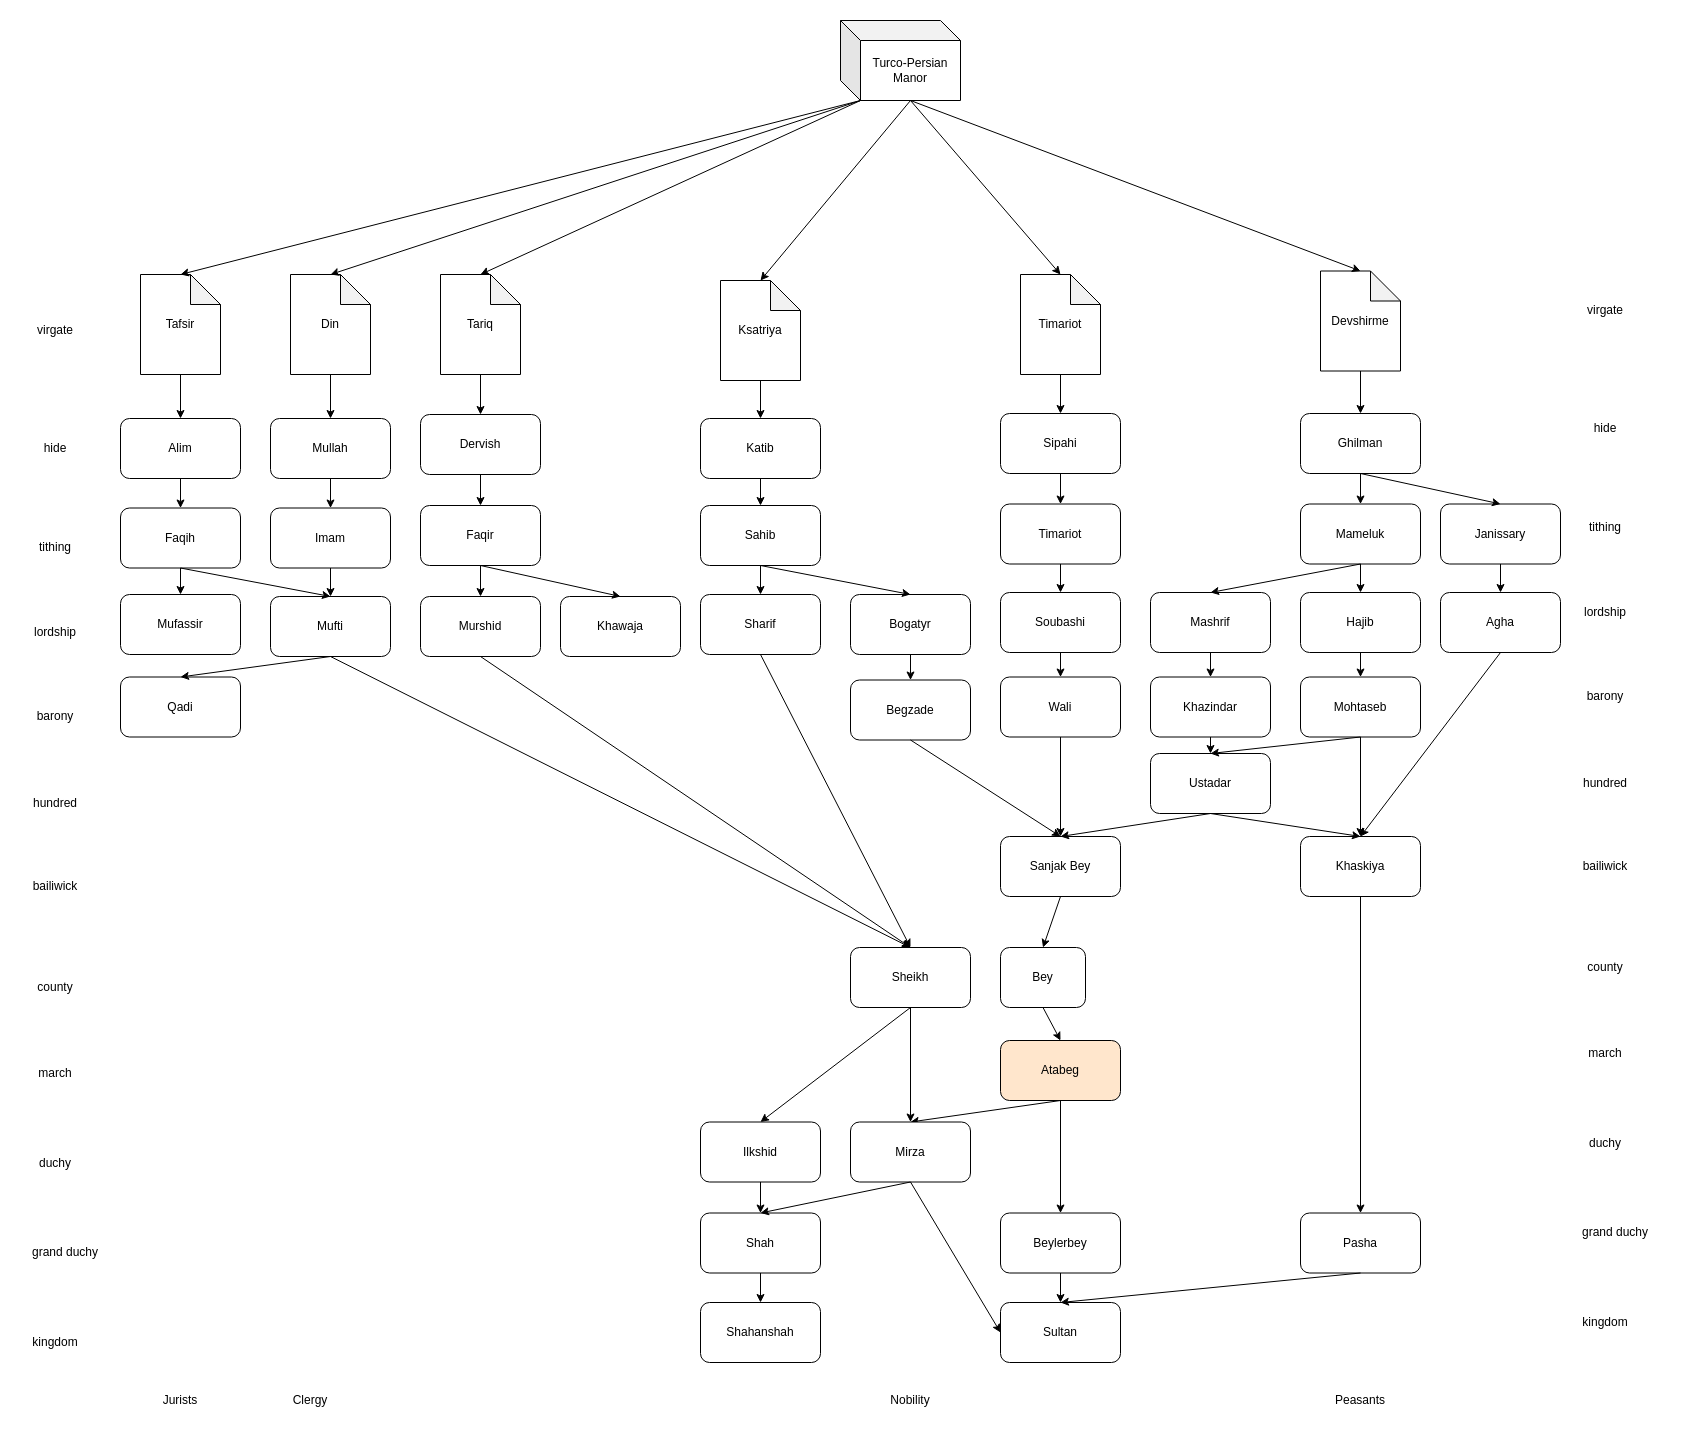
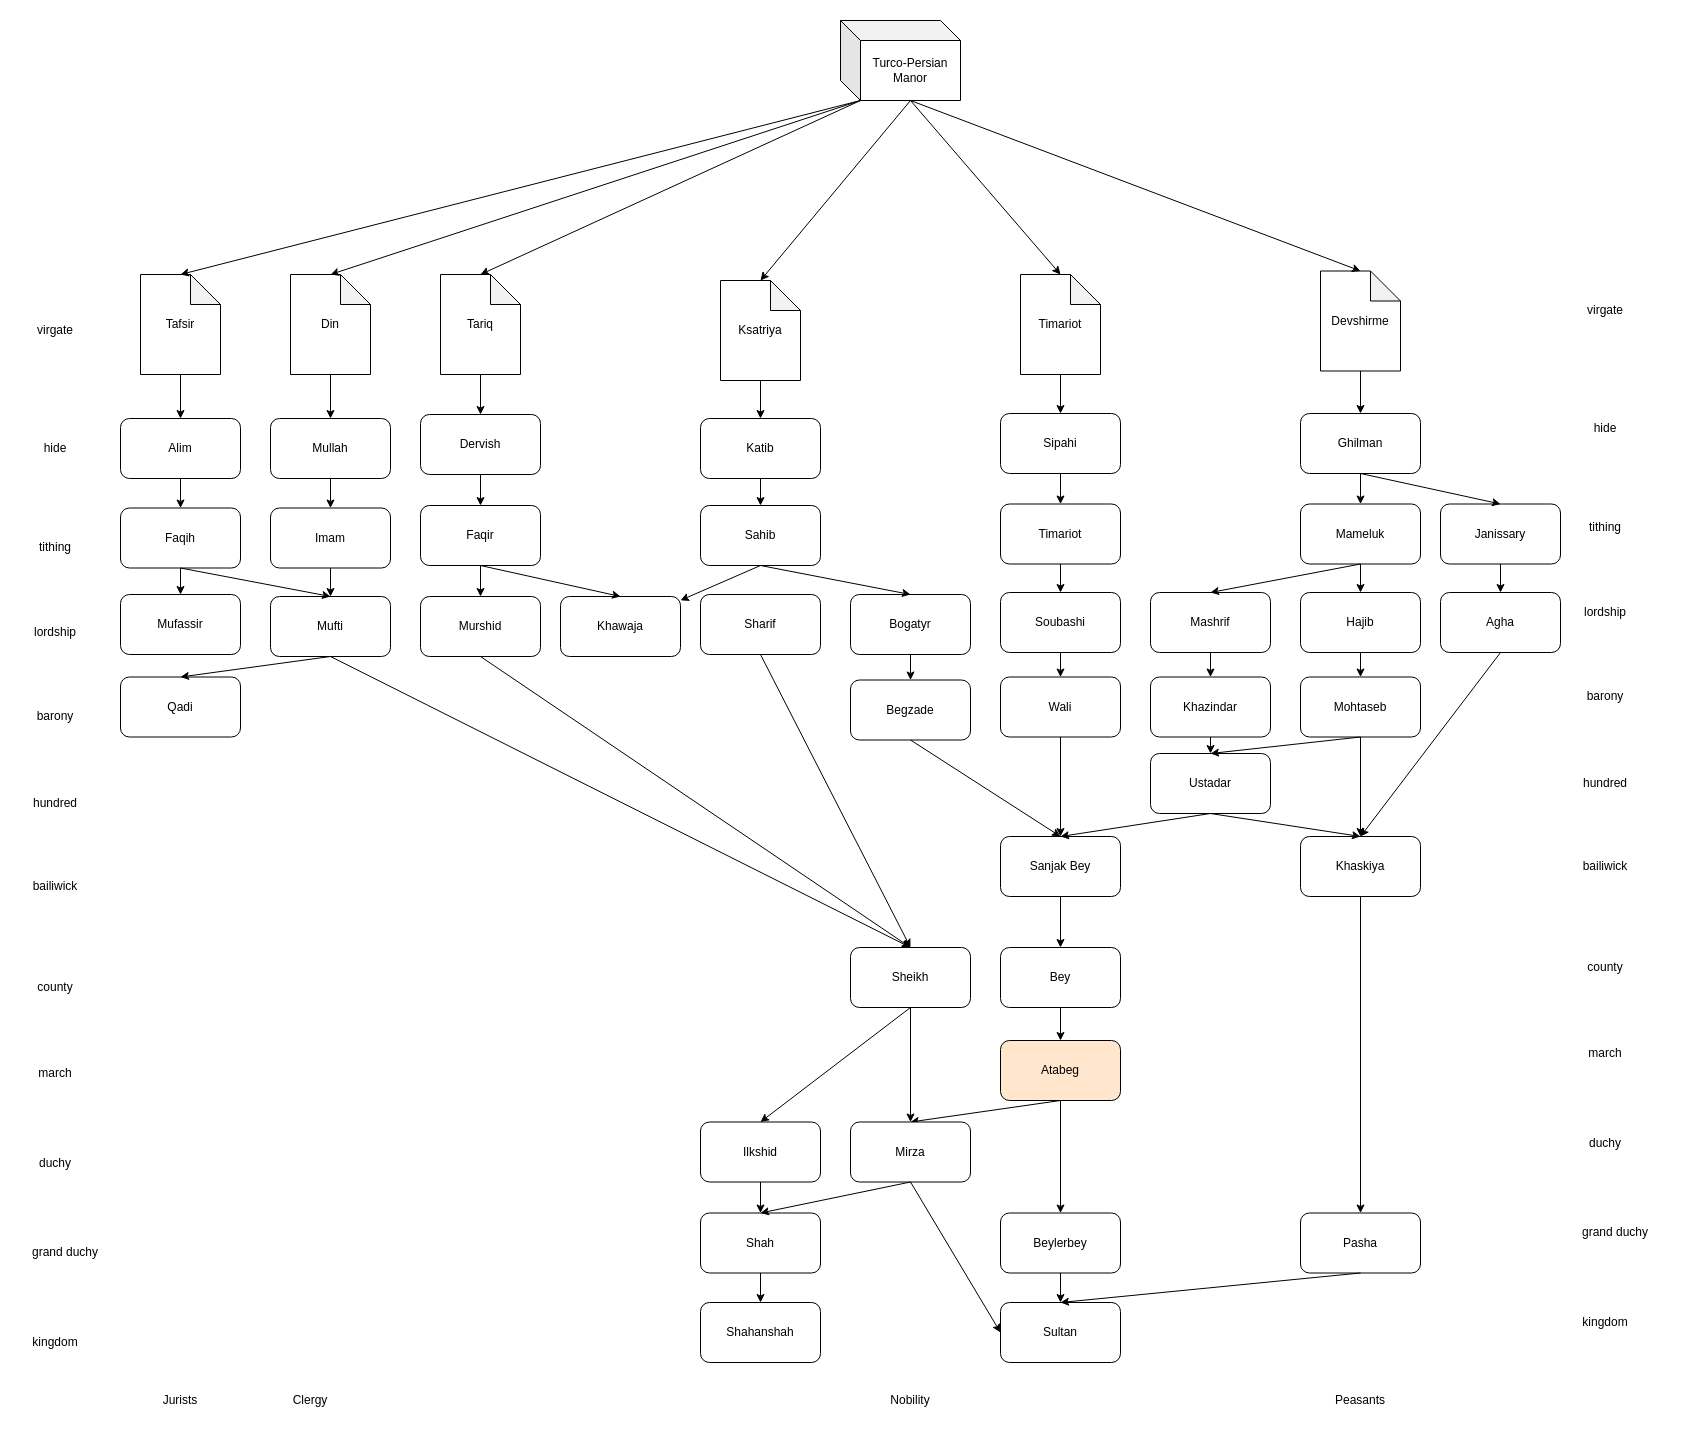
edge "Sahib" -> "Sharif": now "Sahib" -> "Khawaja"
node "Bey": size 85x60 -> 120x60
